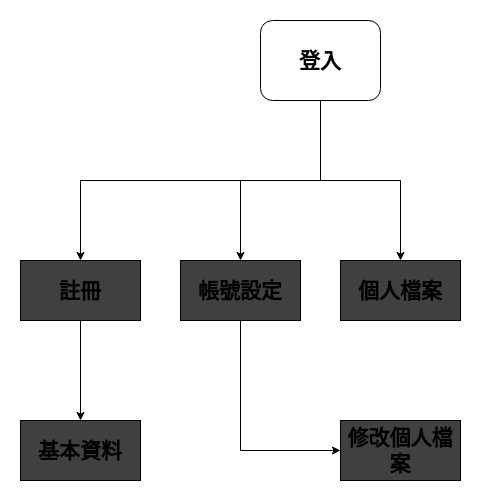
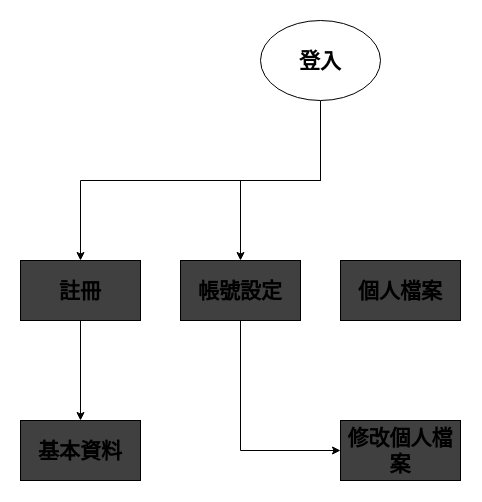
node "登入": shape rounded rectangle -> ellipse
edge "登入" -> "個人檔案": removed
